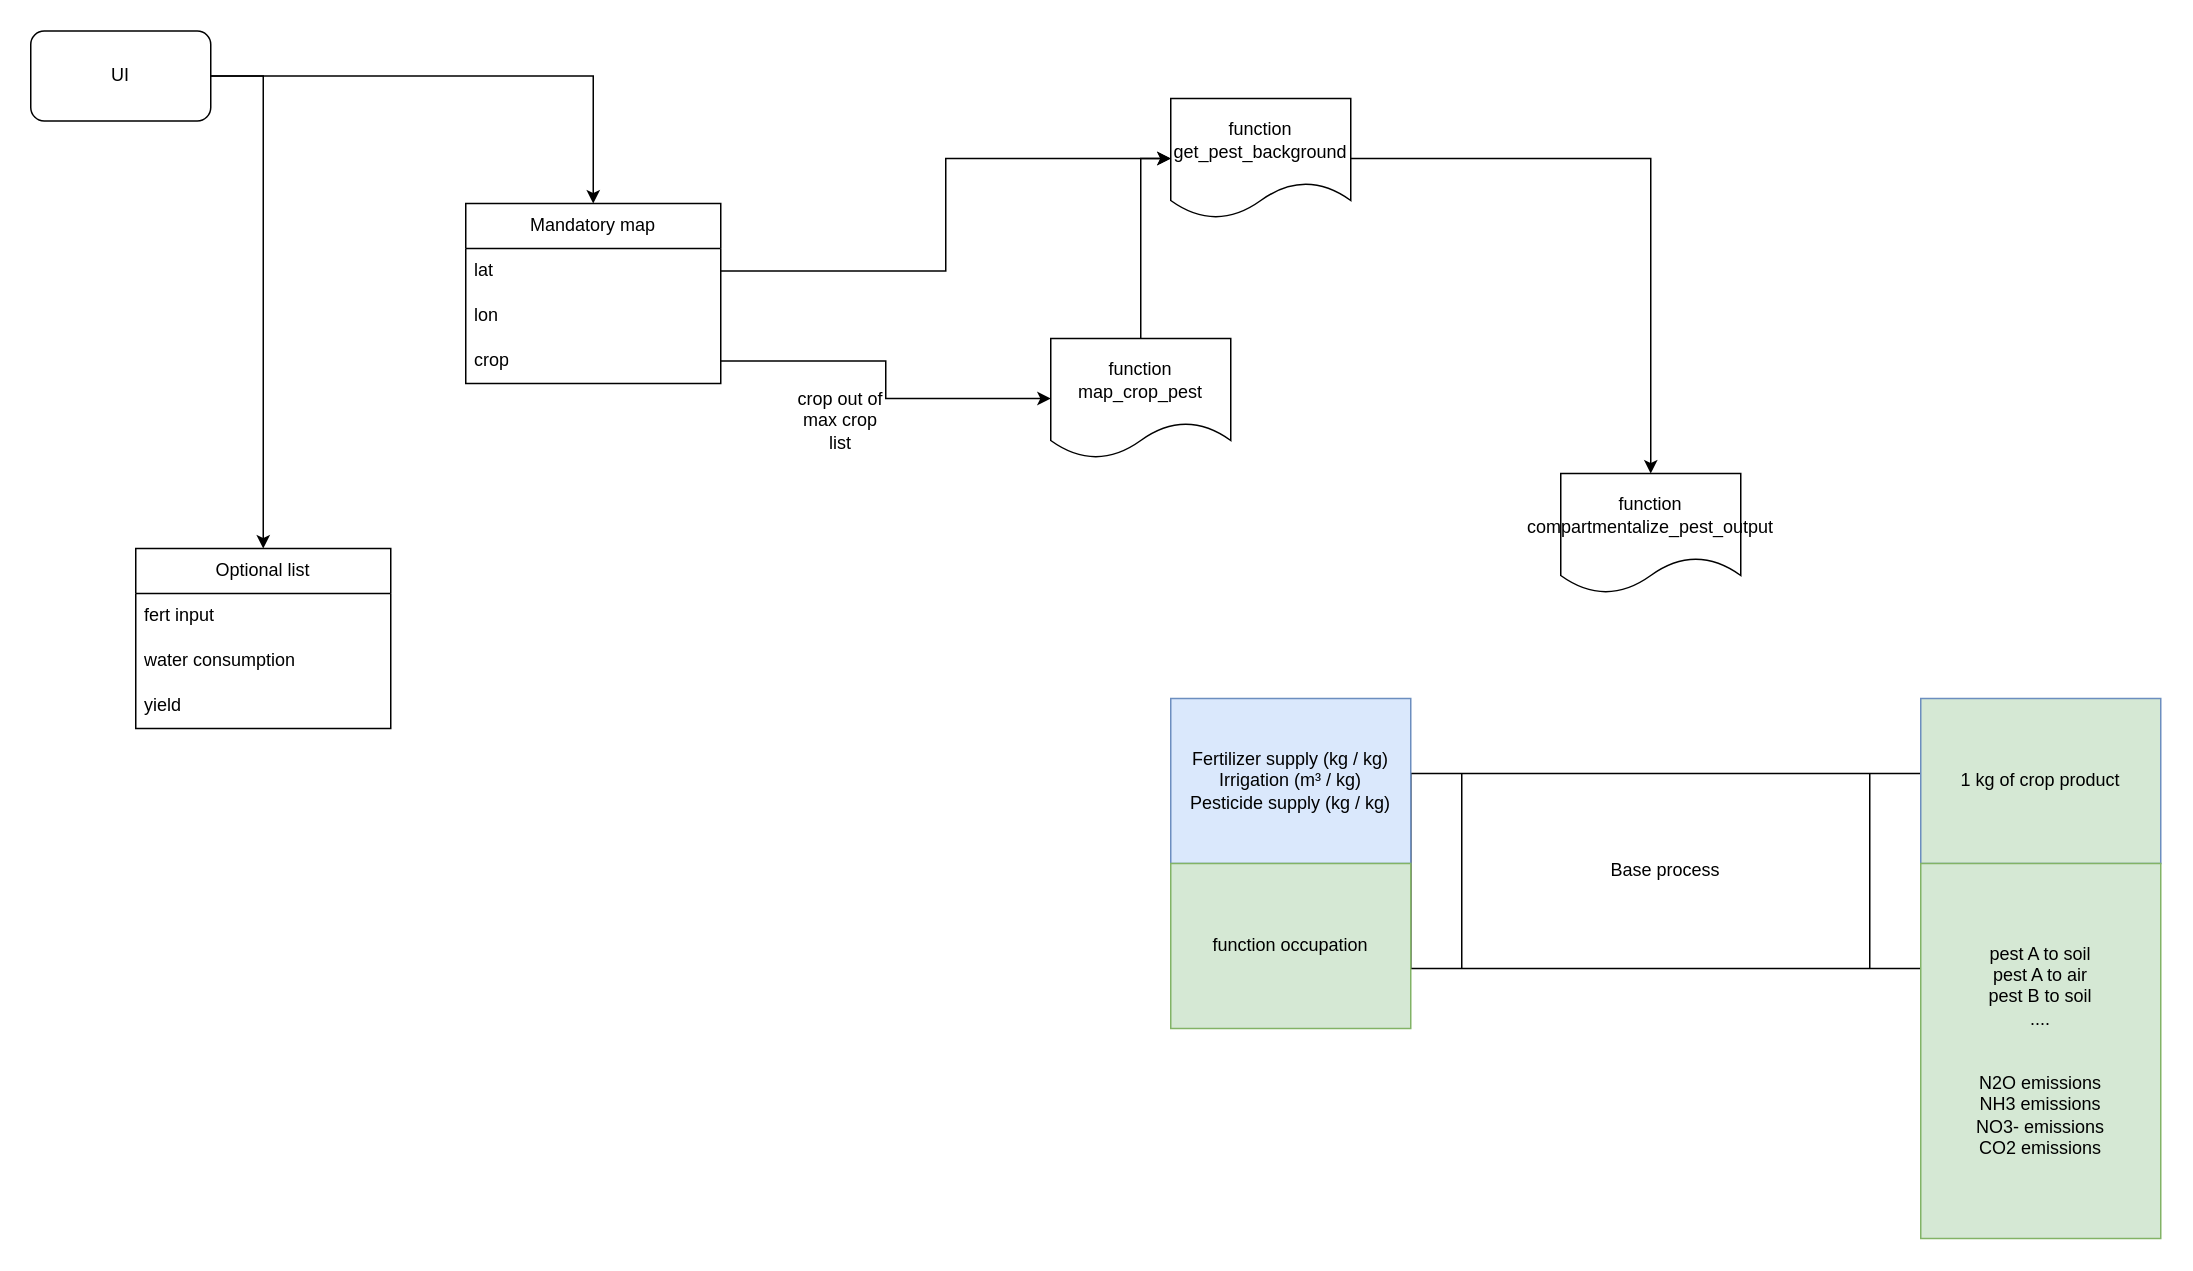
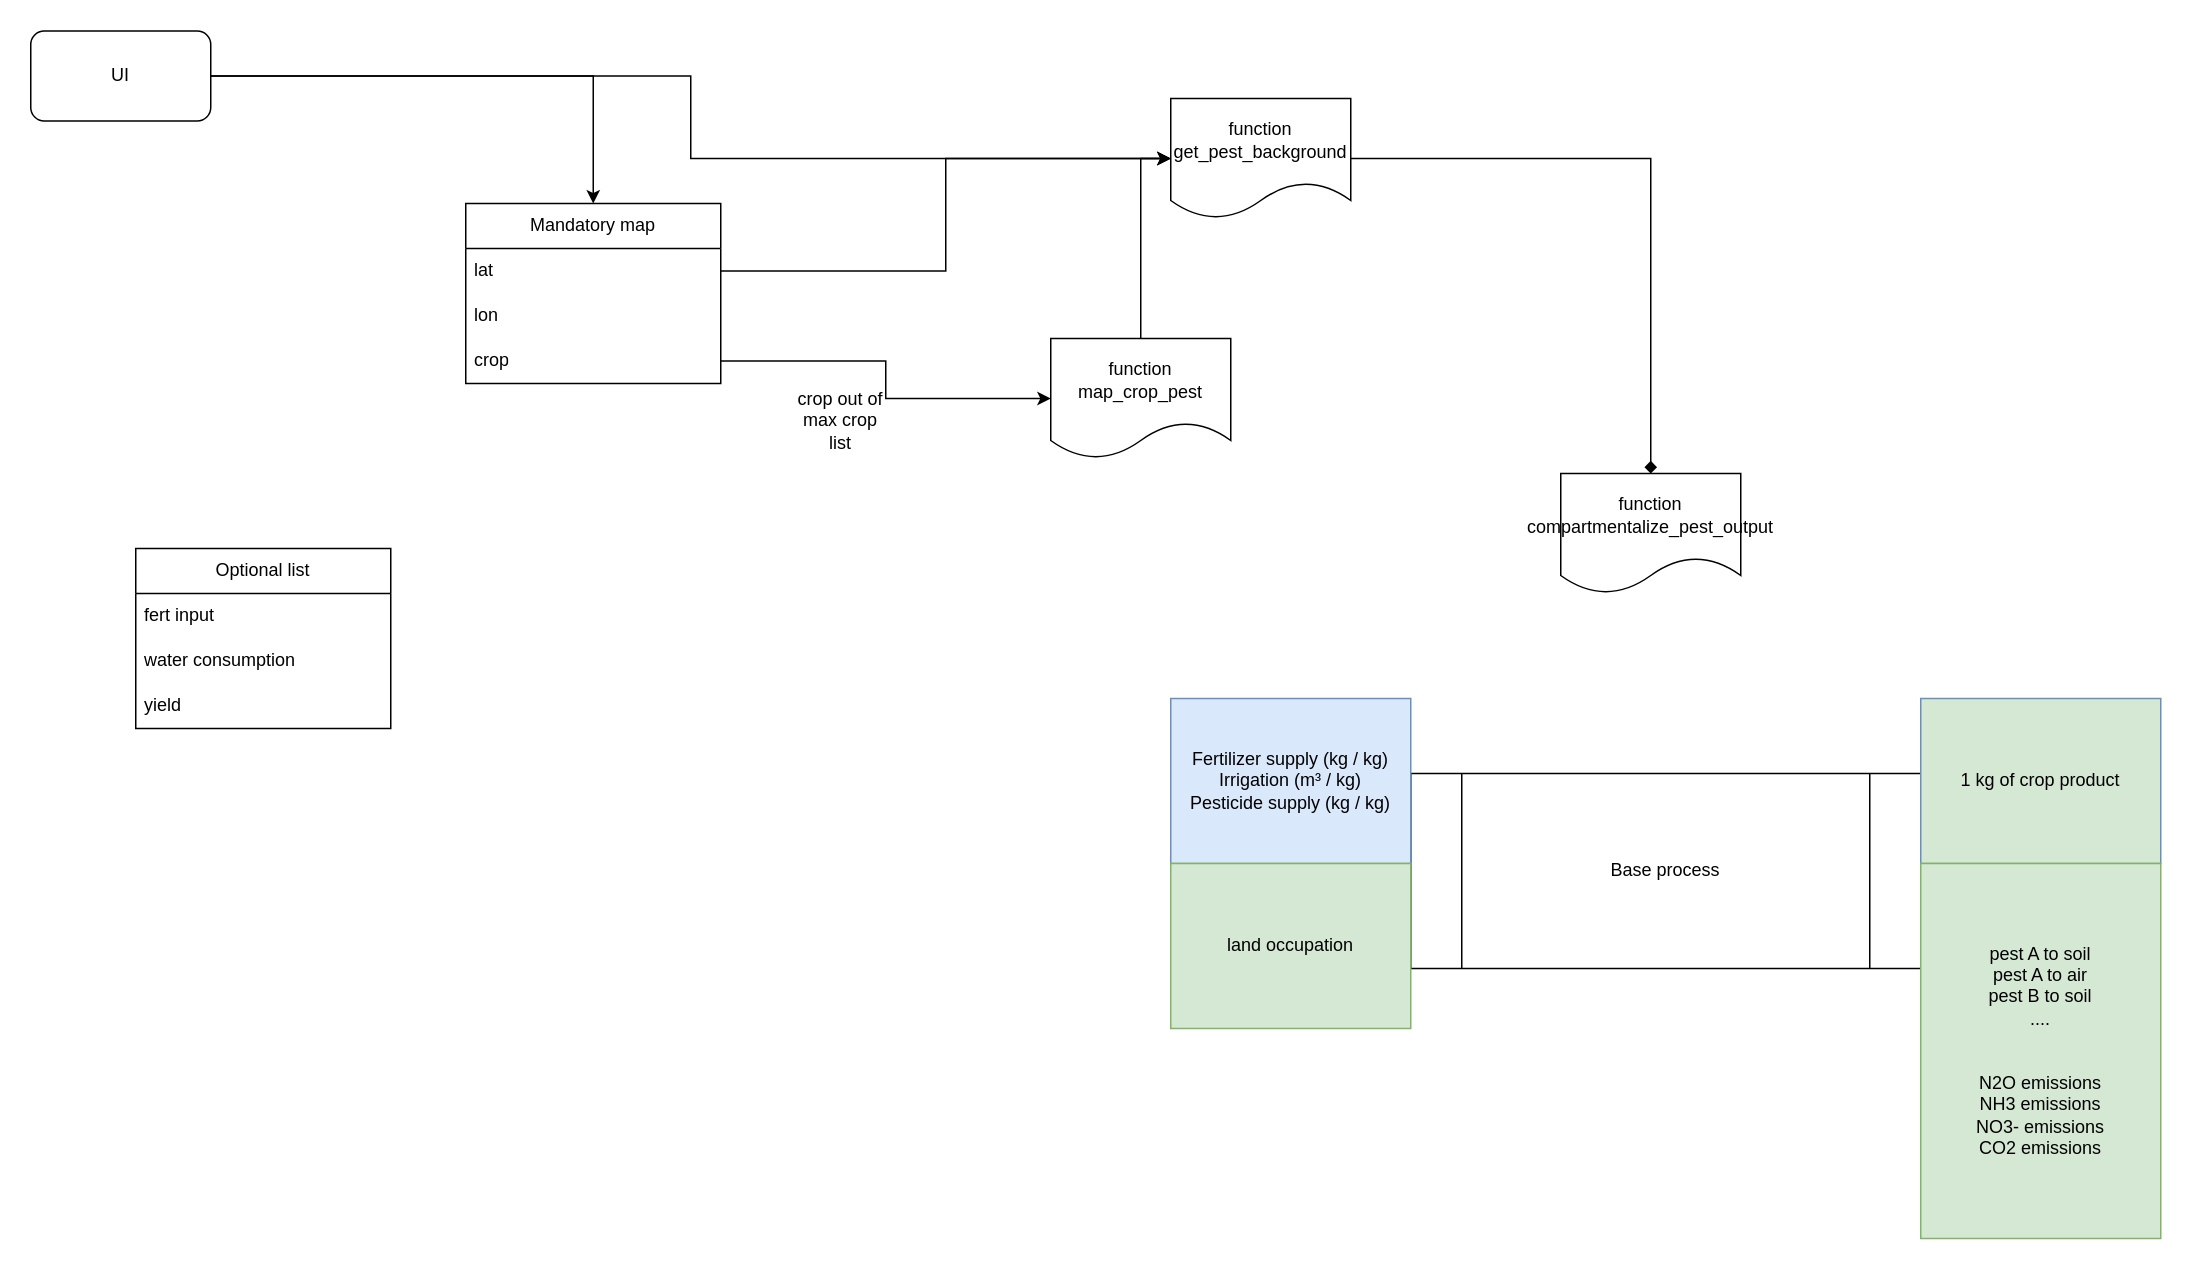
edge "UI" -> "Optional list": now "UI" -> "function get_pest_background"
edge "function get_pest_background" -> "function compartmentalize_pest_output": arrowhead classic -> diamond
node "function occupation": label "function occupation" -> "land occupation"
